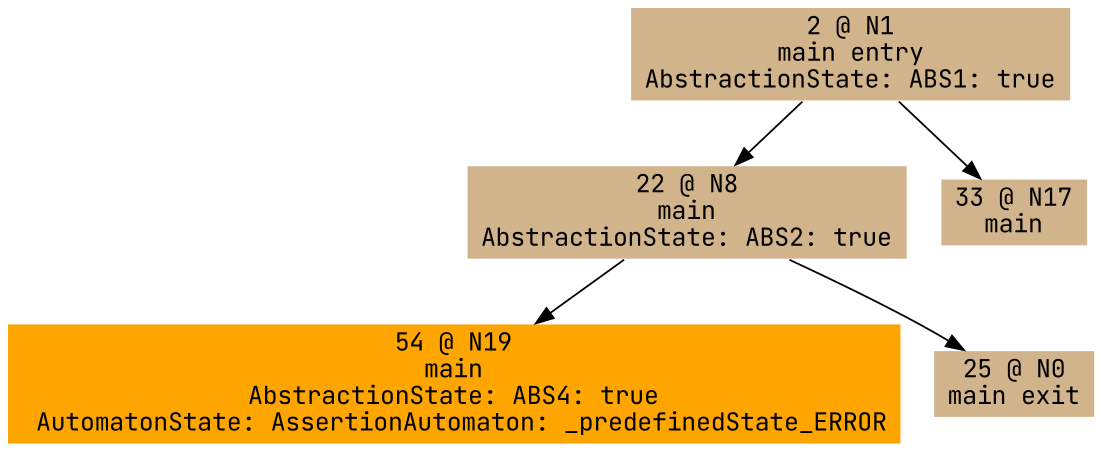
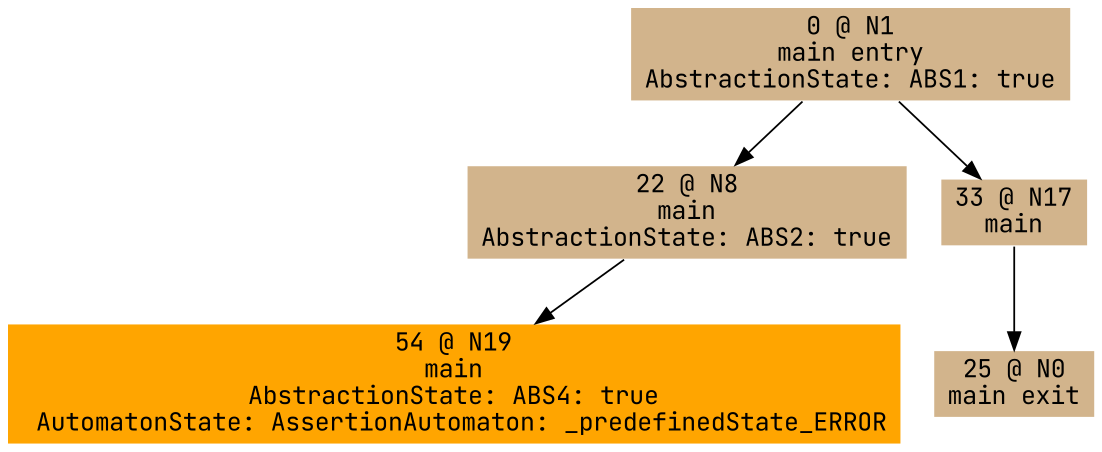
node "2 @ N1 main entry AbstractionState: ABS1: true": label "2 @ N1 main entry AbstractionState: ABS1: true" -> "0 @ N1 main entry AbstractionState: ABS1: true"
edge "22 @ N8 main AbstractionState: ABS2: true" -> "25 @ N0 main exit": now "33 @ N17 main" -> "25 @ N0 main exit"
